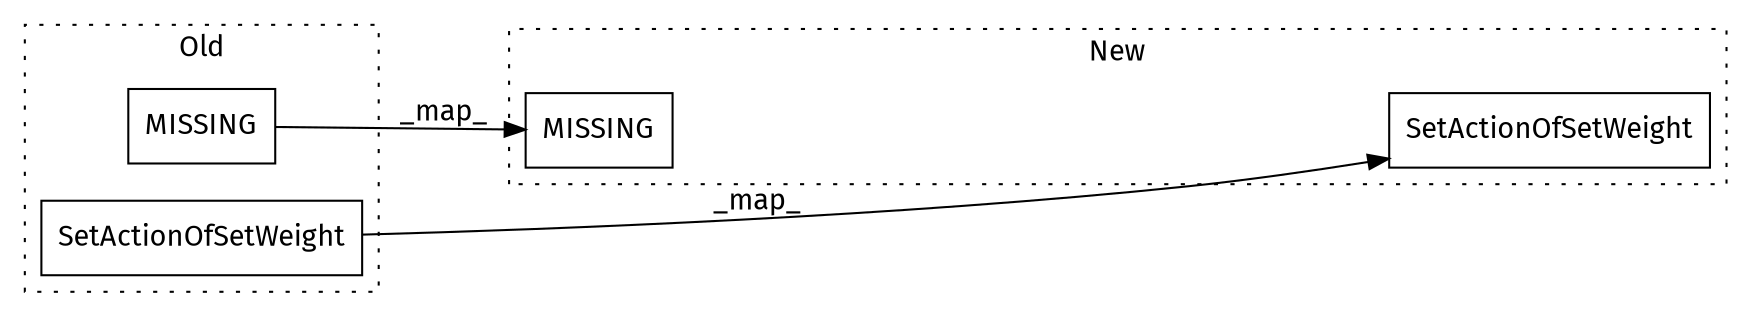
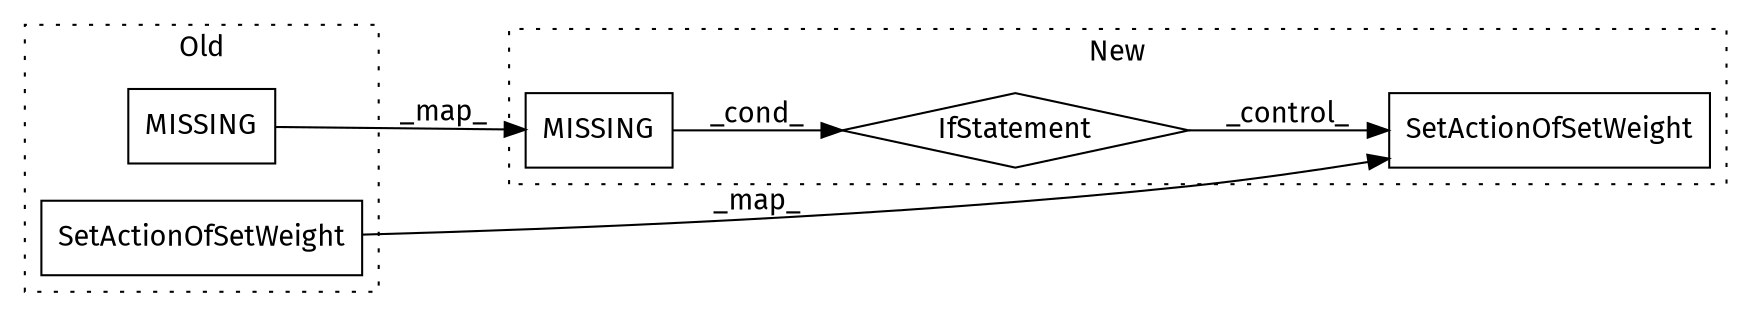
node "IfStatement": added
